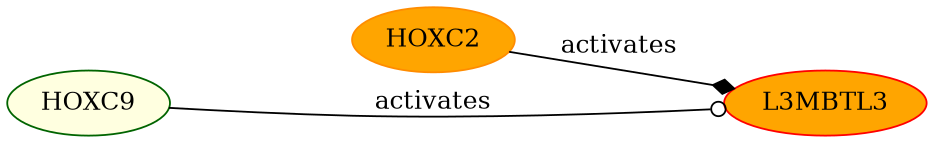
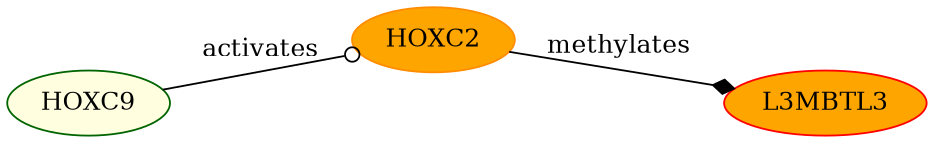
edge "HOXC2" -> "L3MBTL3": label "activates" -> "methylates"
edge "HOXC9" -> "L3MBTL3": now "HOXC9" -> "HOXC2"
